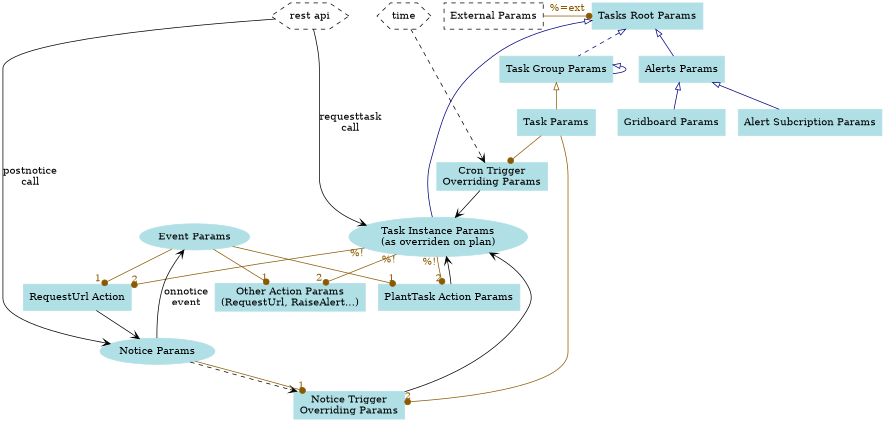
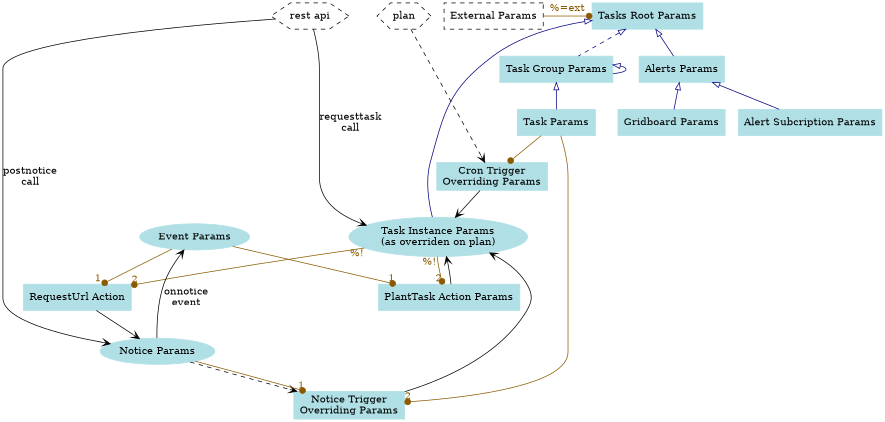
node "time": label "time" -> "plan"
edge "Task Group Params" -- "Task Params": color orange4 -> navy
node "Other Action Params (RequestUrl, RaiseAlert...)": removed
